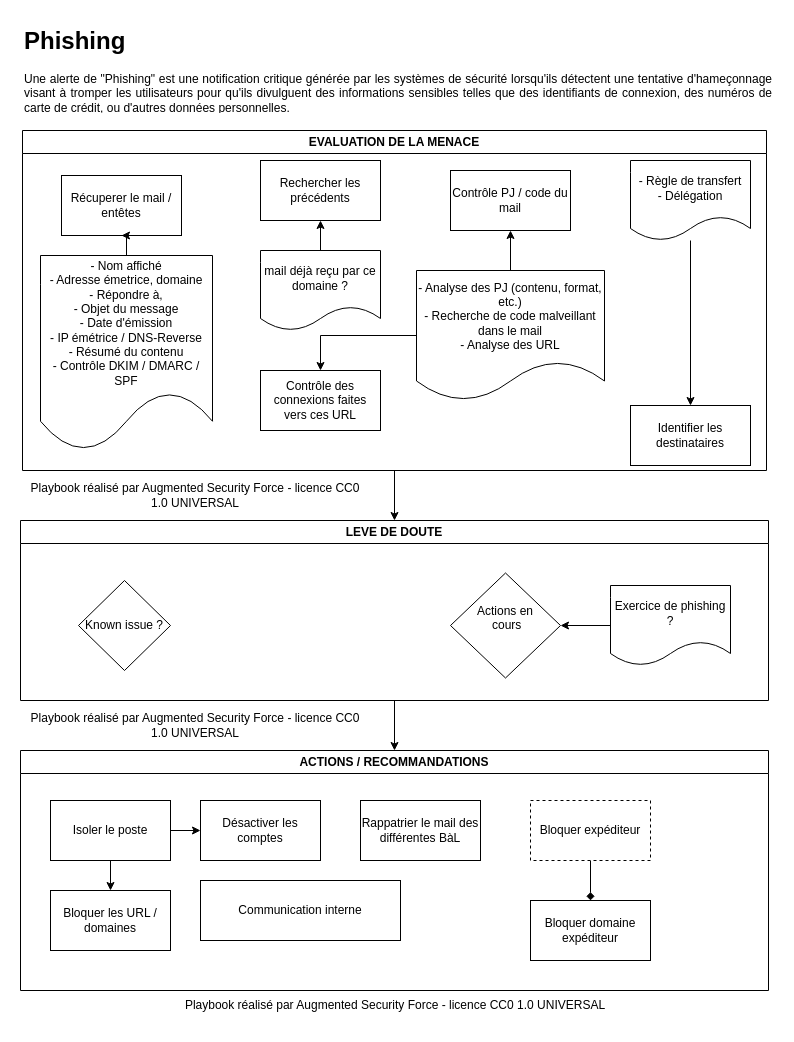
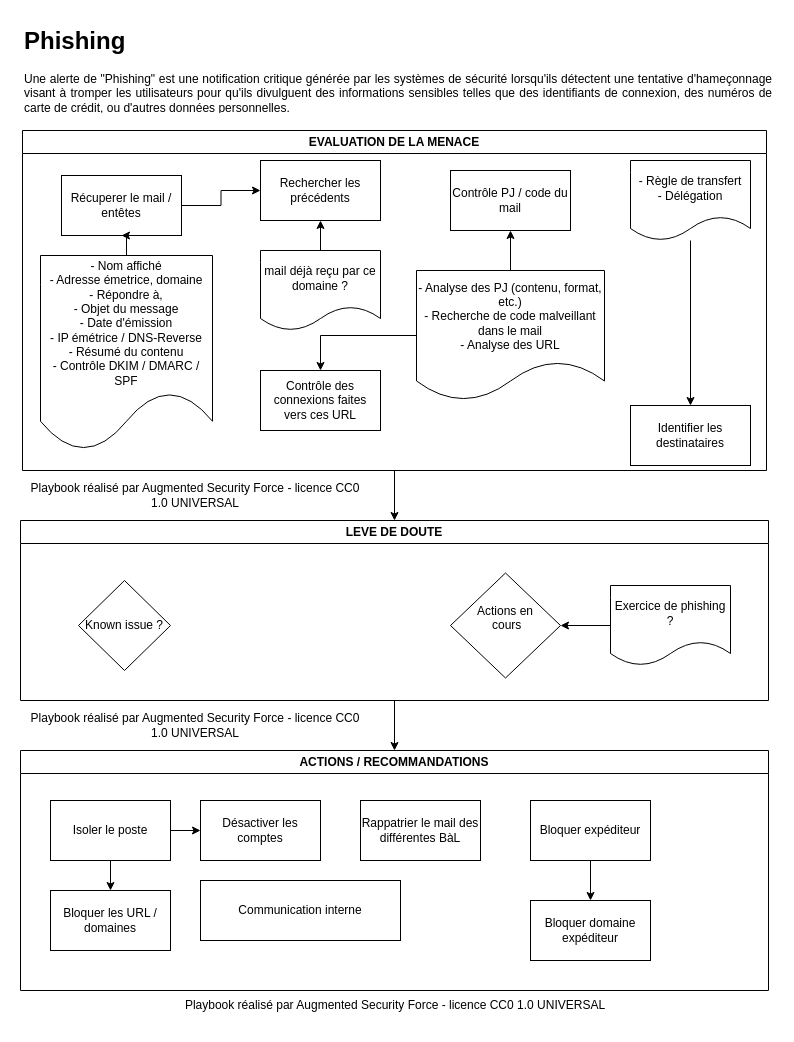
edge "Récuperer le mail / entêtes" -> "Rechercher les précédents": added
node "Bloquer expéditeur": style dashed -> solid
edge "Bloquer expéditeur" -> "Bloquer domaine expéditeur": arrowhead diamond -> classic
